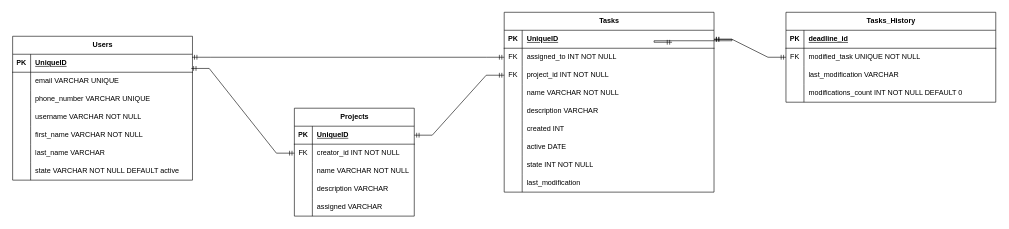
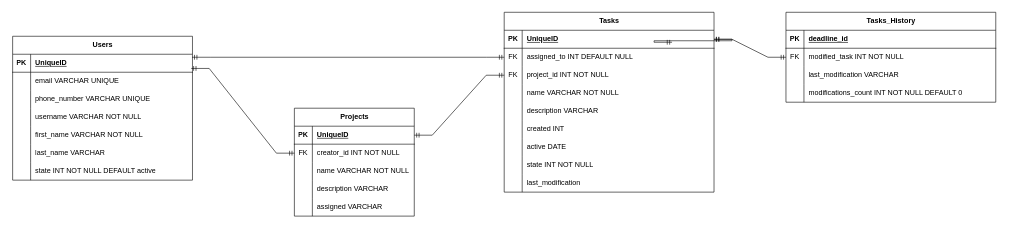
node "assigned_to INT NOT NULL": label "assigned_to INT NOT NULL" -> "assigned_to INT DEFAULT NULL"
node "modified_task UNIQUE NOT NULL": label "modified_task UNIQUE NOT NULL" -> "modified_task INT NOT NULL"
node "state VARCHAR NOT NULL DEFAULT active": label "state VARCHAR NOT NULL DEFAULT active" -> "state INT NOT NULL DEFAULT active"
